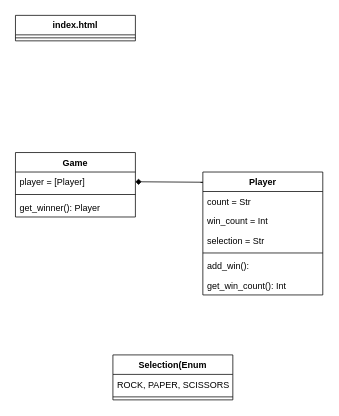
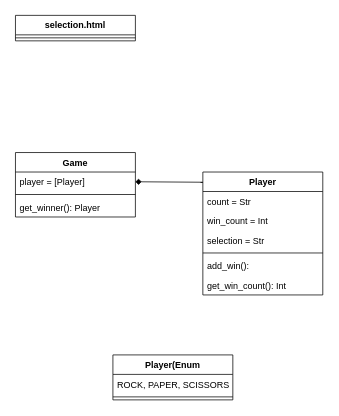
node "index.html": label "index.html" -> "selection.html"
node "Selection(Enum": label "Selection(Enum" -> "Player(Enum"
